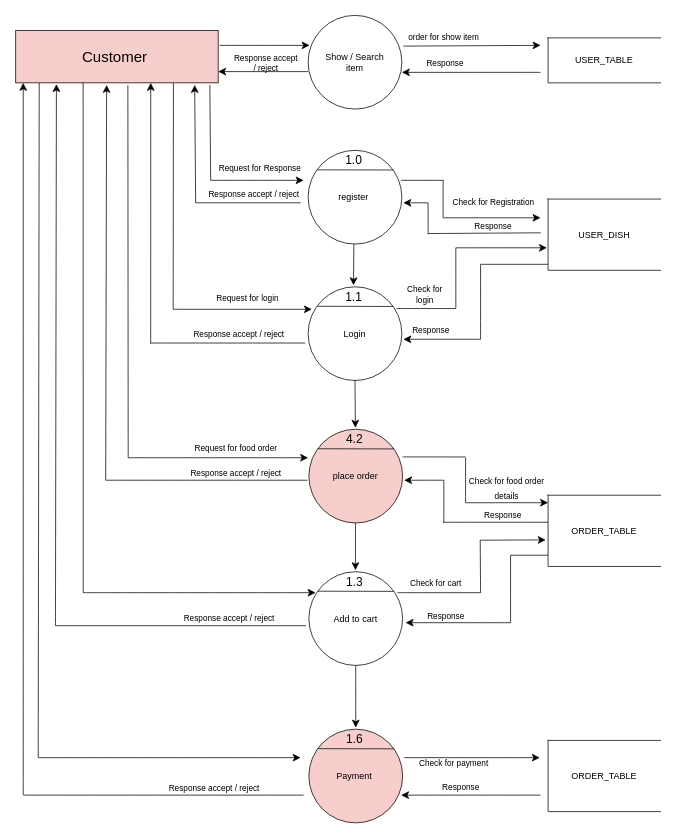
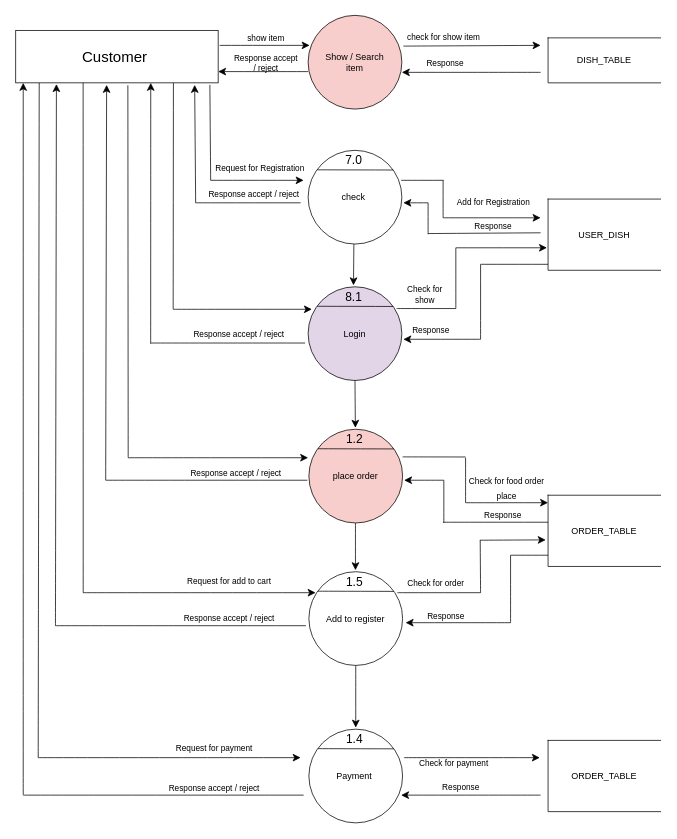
node "show item": added
node "order for show item": label "order for show item" -> "check for show item"
node "Customer": fillcolor #f8cecc -> #ffffff
node "USER_TABLE": label "USER_TABLE" -> "DISH_TABLE"
node "Show / Search item": fillcolor #ffffff -> #f8cecc
node "1.0": label "1.0" -> "7.0"
node "Request for Response": label "Request for Response" -> "Request for Registration"
node "register": label "register" -> "check"
node "Check for Registration": label "Check for Registration" -> "Add for Registration"
node "Check for login": label "Check for login" -> "Check for show"
node "1.1": label "1.1" -> "8.1"
node "Request for login": removed
node "Login": fillcolor #ffffff -> #e1d5e7
node "4.2": label "4.2" -> "1.2"
node "Request for food order": removed
node "Check for food order details": label "Check for food order details" -> "Check for food order place"
node "Request for add to cart": added
node "1.3": label "1.3" -> "1.5"
node "Check for cart": label "Check for cart" -> "Check for order"
node "Add to cart": label "Add to cart" -> "Add to register"
node "1.6": label "1.6" -> "1.4"
node "Request for payment": added
node "Payment": fillcolor #f8cecc -> #ffffff
